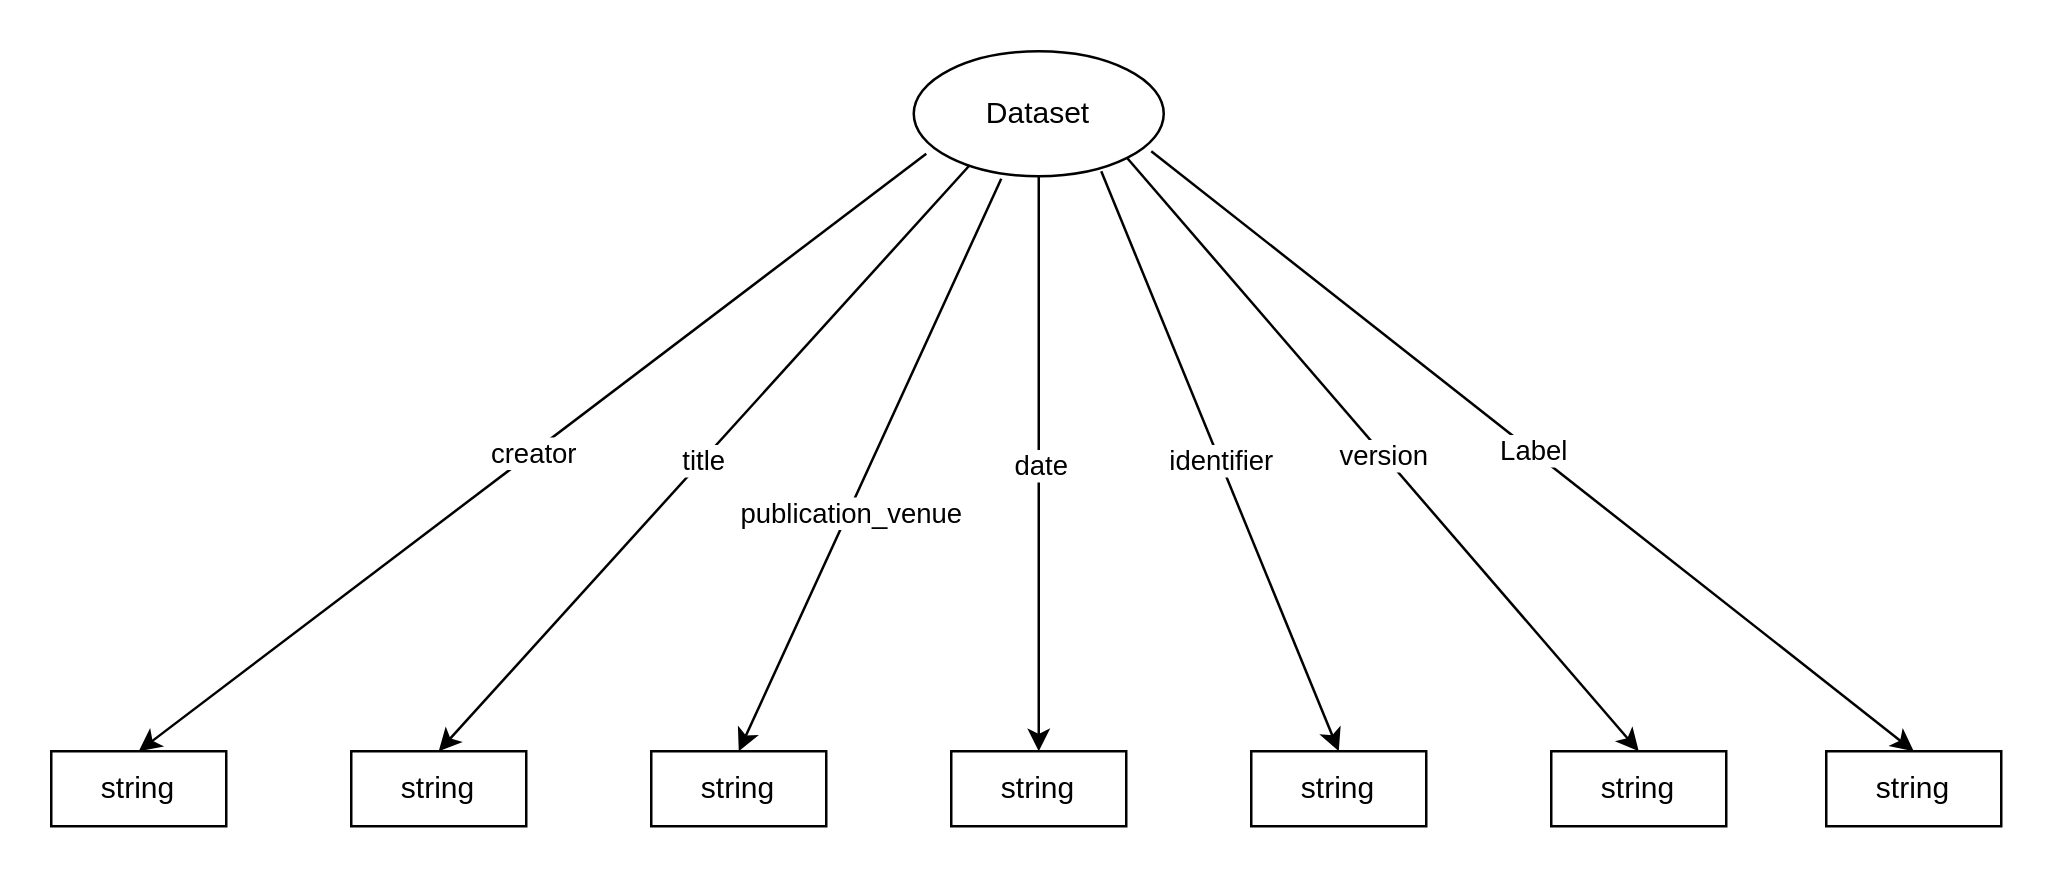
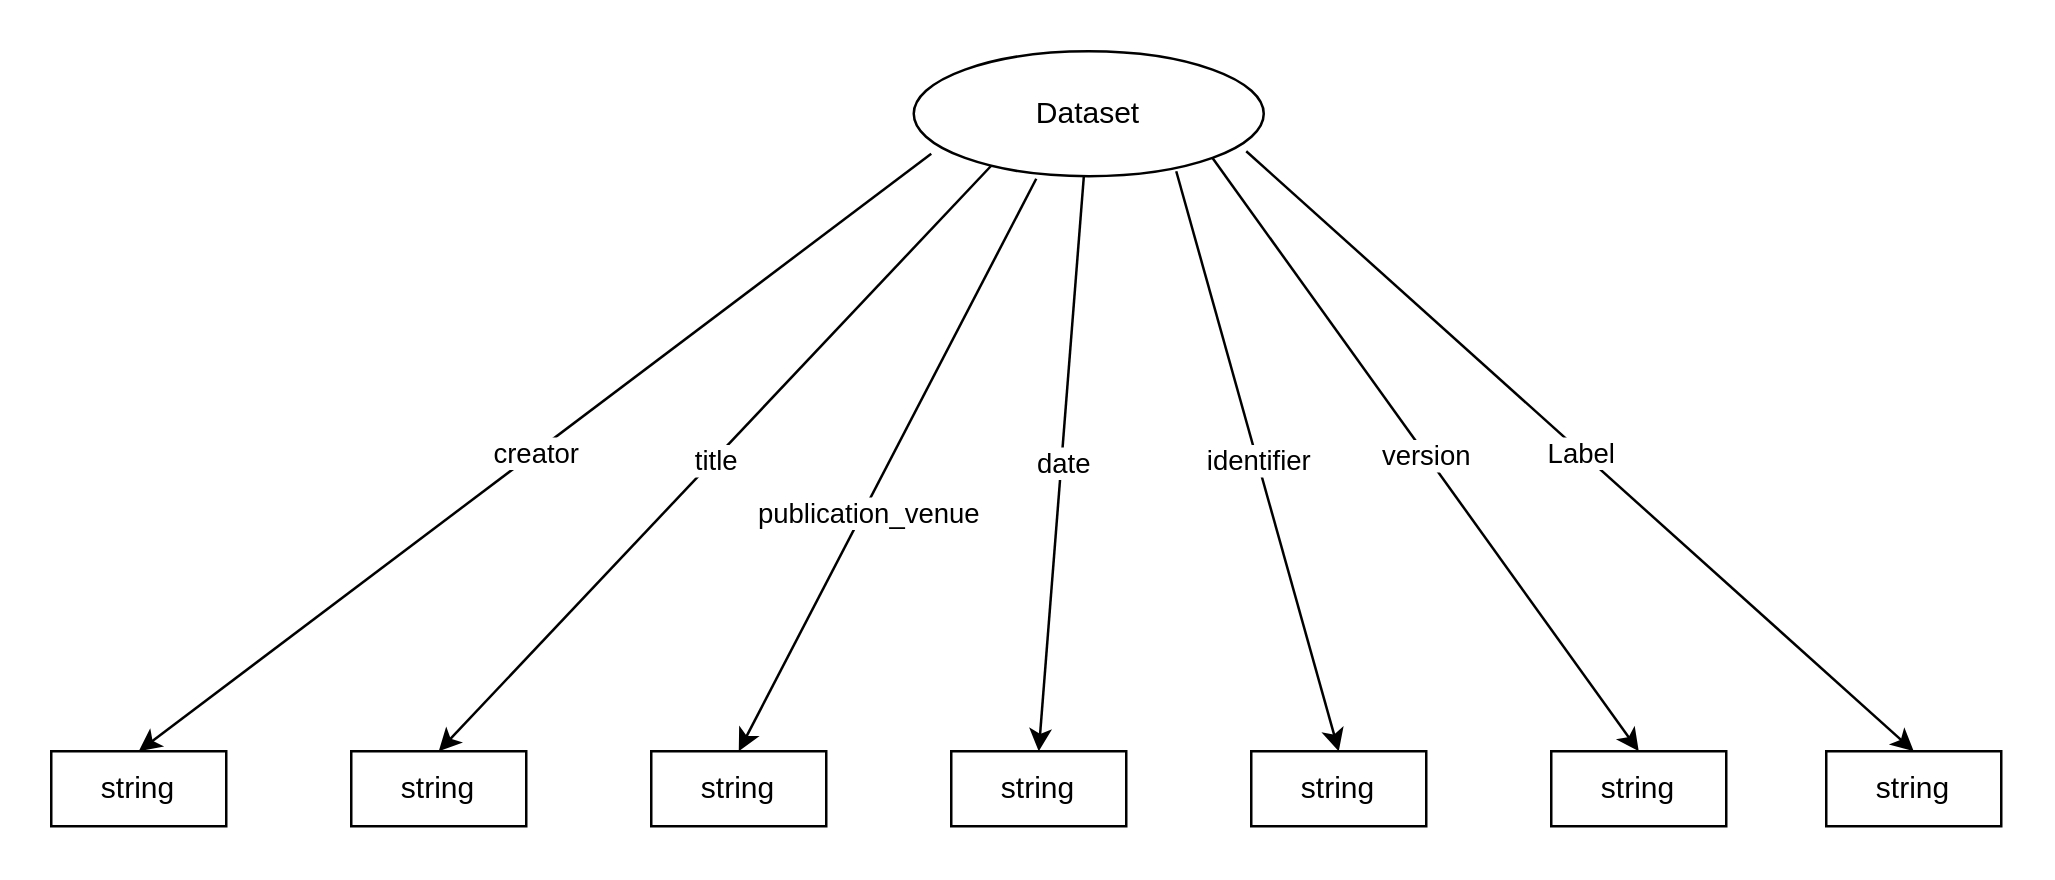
node "Dataset": size 250x125 -> 350x125
